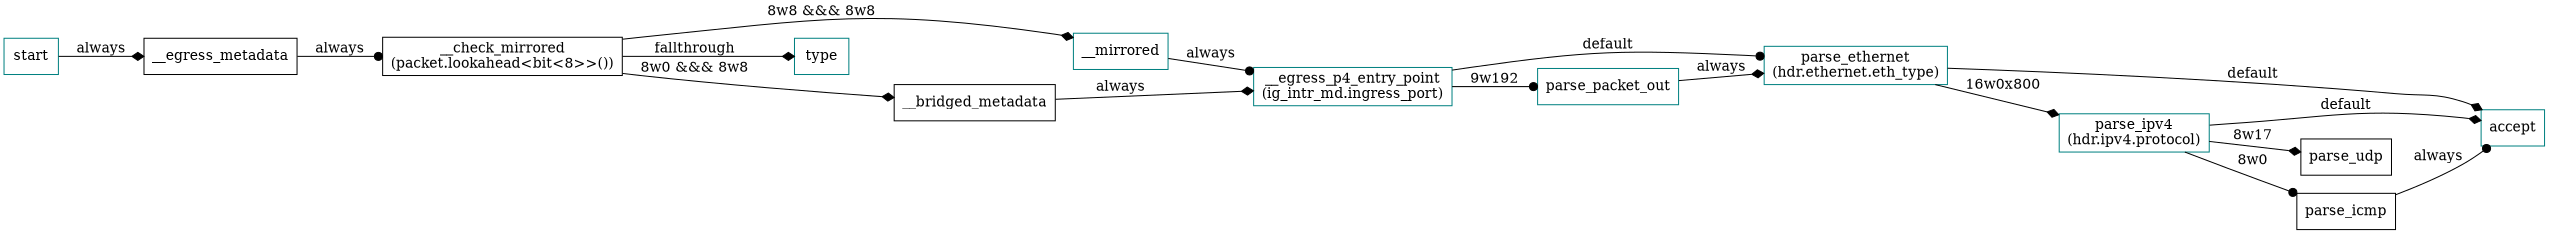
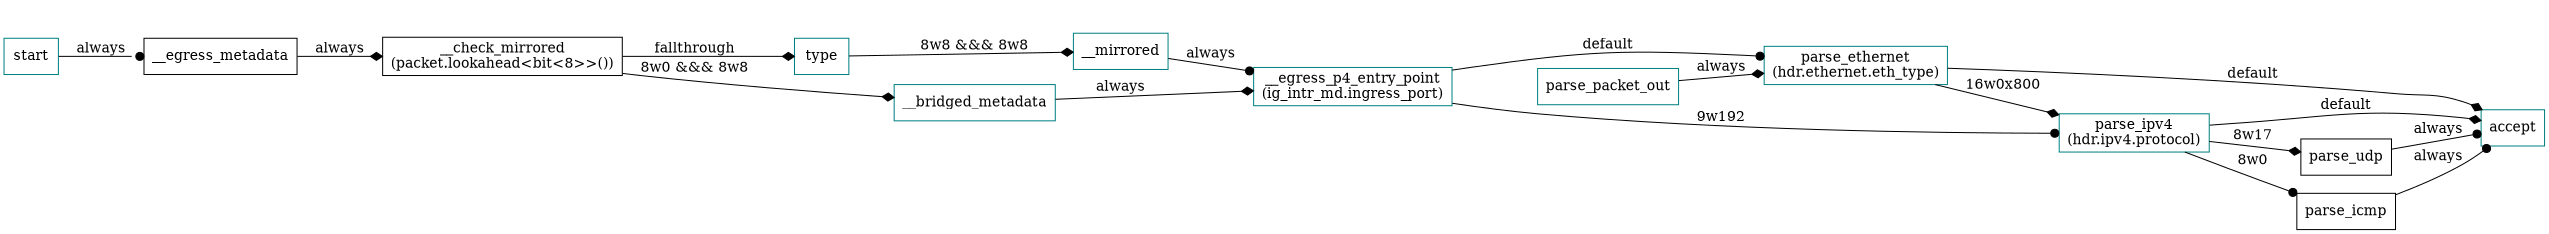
edge "__check_mirrored (packet.lookahead<bit<8>>())" -> "__mirrored": now "type" -> "__mirrored"
edge "start" -> "__egress_metadata": arrowhead diamond -> dot
edge "__egress_metadata" -> "__check_mirrored (packet.lookahead<bit<8>>())": arrowhead dot -> diamond
edge "__egress_p4_entry_point (ig_intr_md.ingress_port)" -> "parse_packet_out": now "__egress_p4_entry_point (ig_intr_md.ingress_port)" -> "parse_ipv4 (hdr.ipv4.protocol)"
node "__bridged_metadata": color black -> teal
edge "parse_udp" -> "accept": added, label "always"
